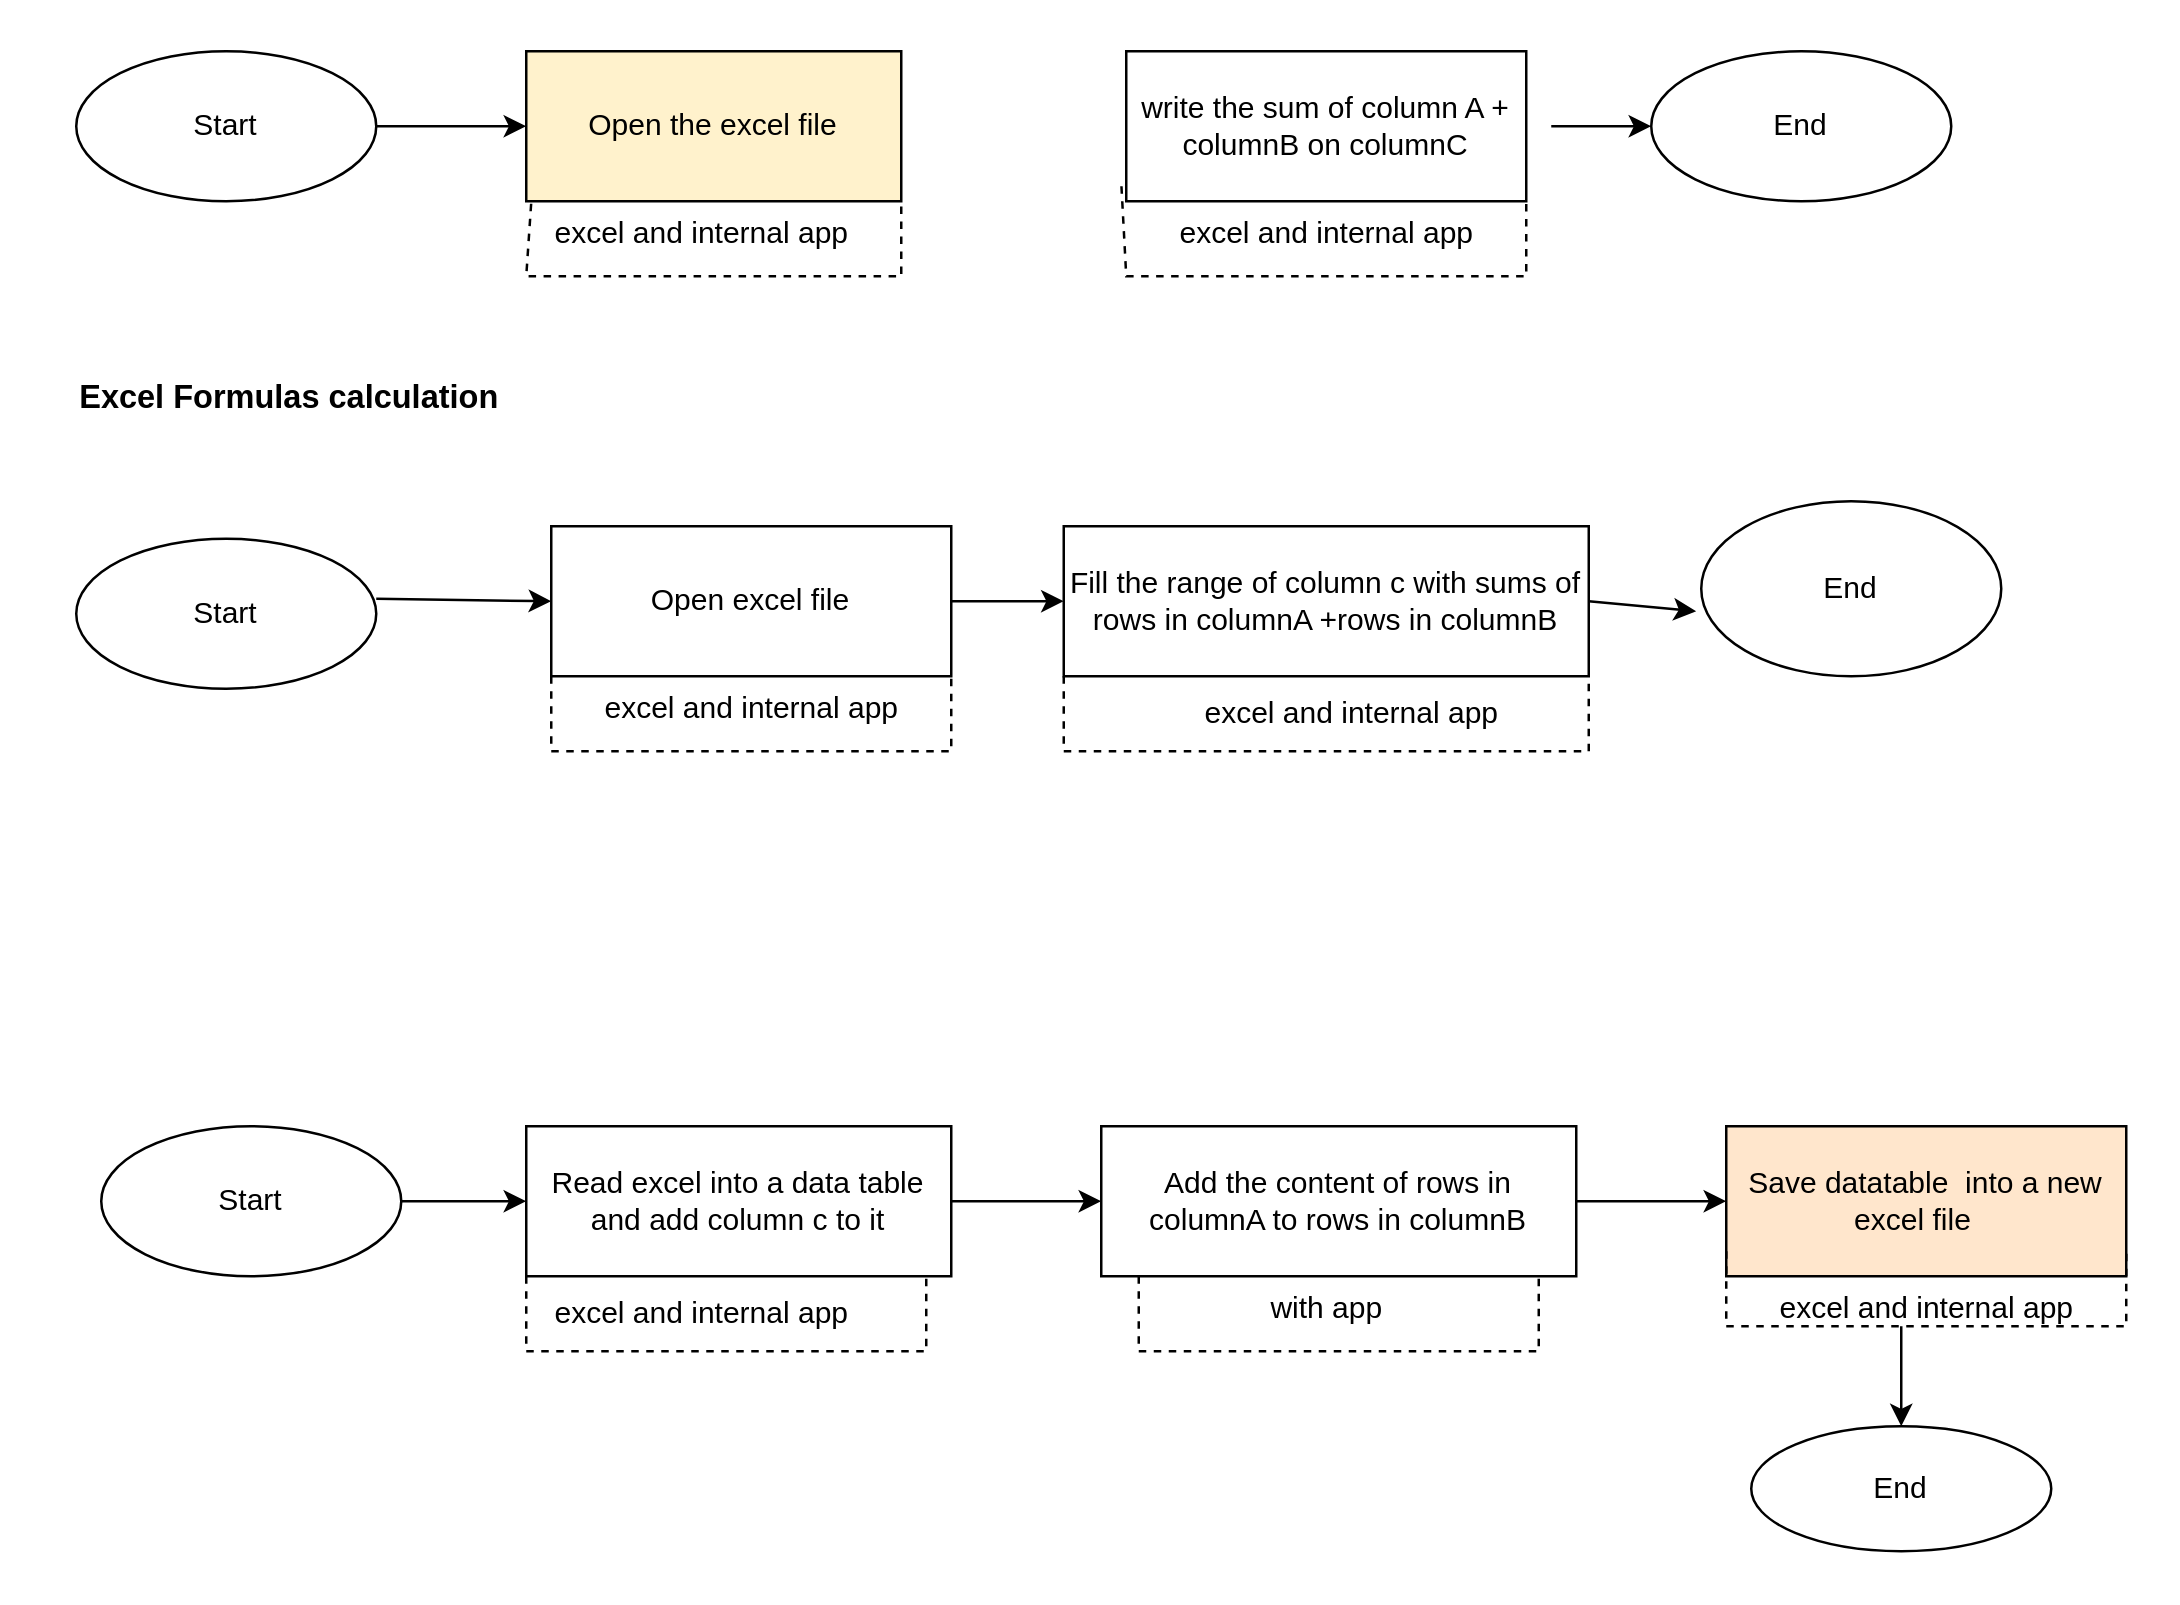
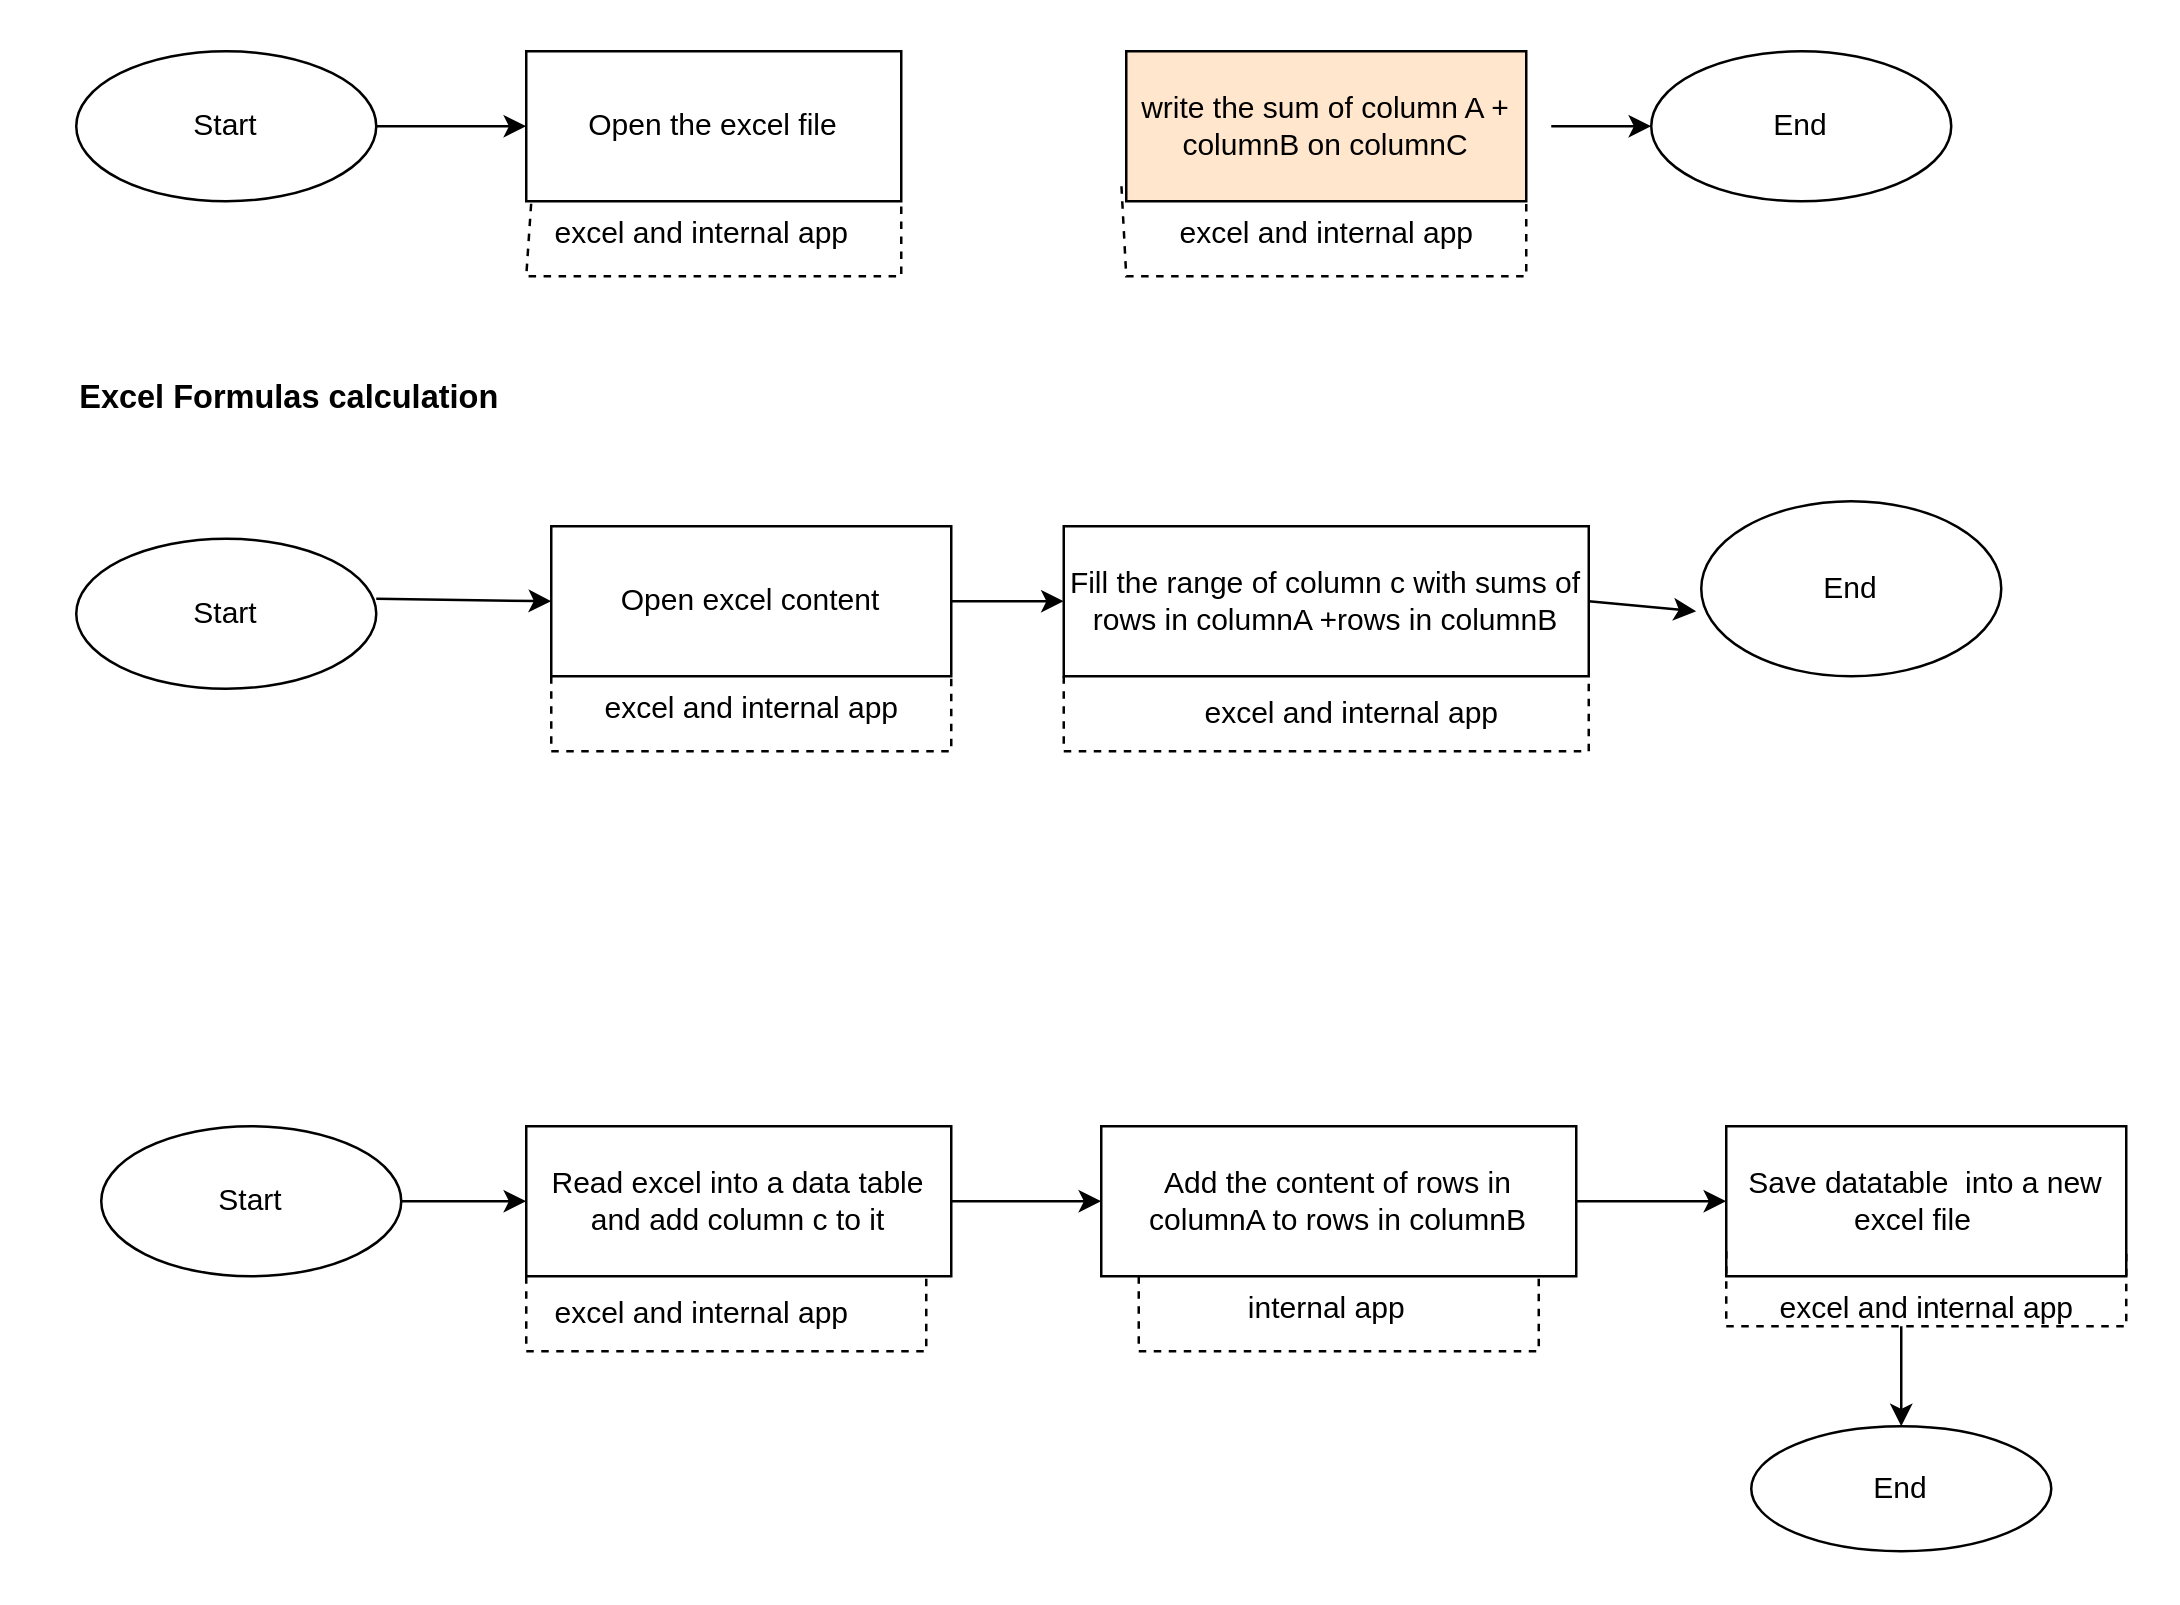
node "Open the excel file": fillcolor #fff2cc -> #ffffff
node "write the sum of column A + columnB on columnC": fillcolor #ffffff -> #ffe6cc
node "Open excel file": label "Open excel file" -> "Open excel content"
node "Save datatable into a new excel file": fillcolor #ffe6cc -> #ffffff
node "with app": label "with app" -> "internal app"
